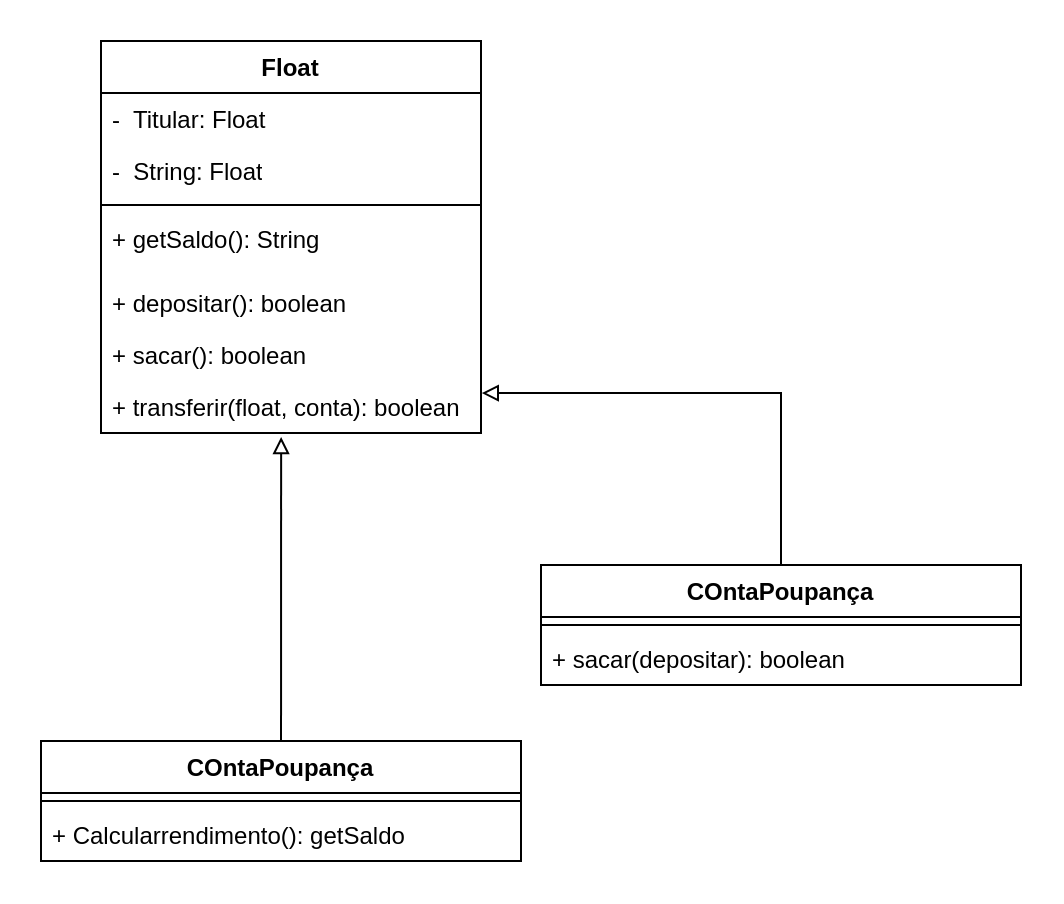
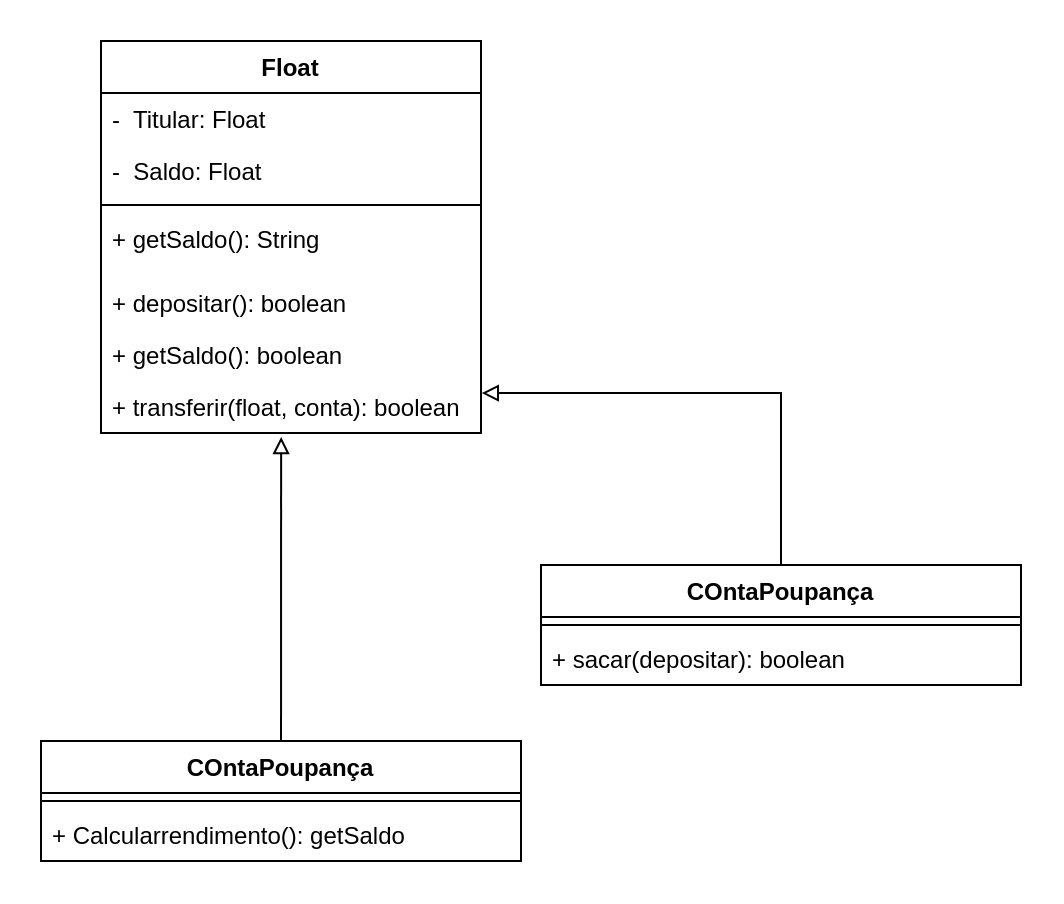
node "- String: Float": label "- String: Float" -> "- Saldo: Float"
node "+ sacar(): boolean": label "+ sacar(): boolean" -> "+ getSaldo(): boolean"
